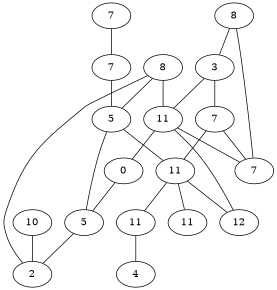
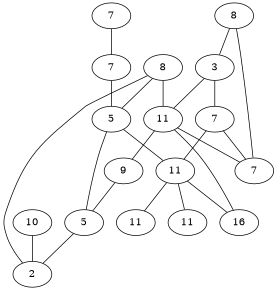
node "0": label "0" -> "9"
node "12": label "12" -> "16"
node "4": removed
